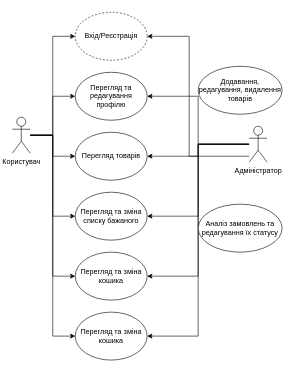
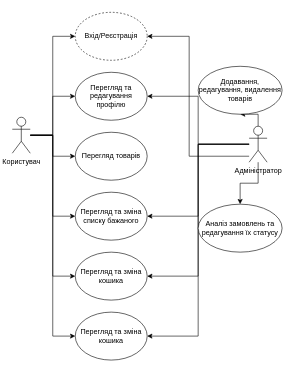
edge "Адміністратор" -> "Додавання, редагування, видалення товарів": added
edge "Адміністратор" -> "Перегляд товарів": removed
edge "Адміністратор" -> "Аналіз замовлень та редагування їх статусу": added
